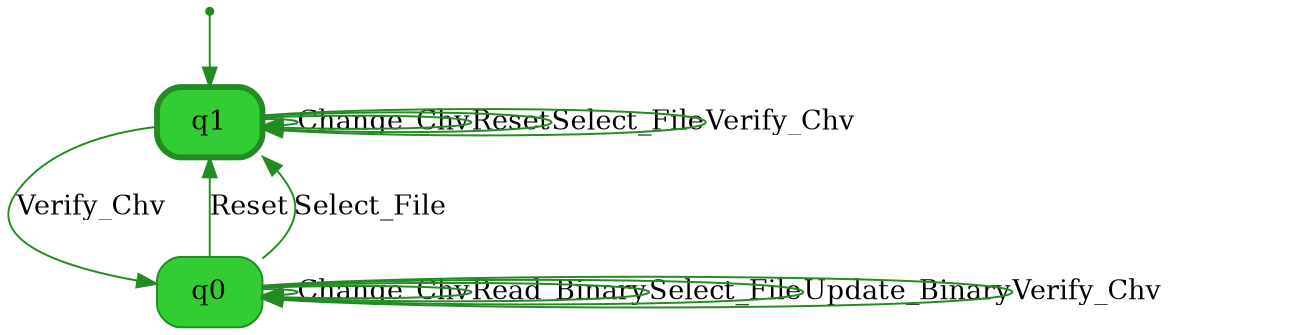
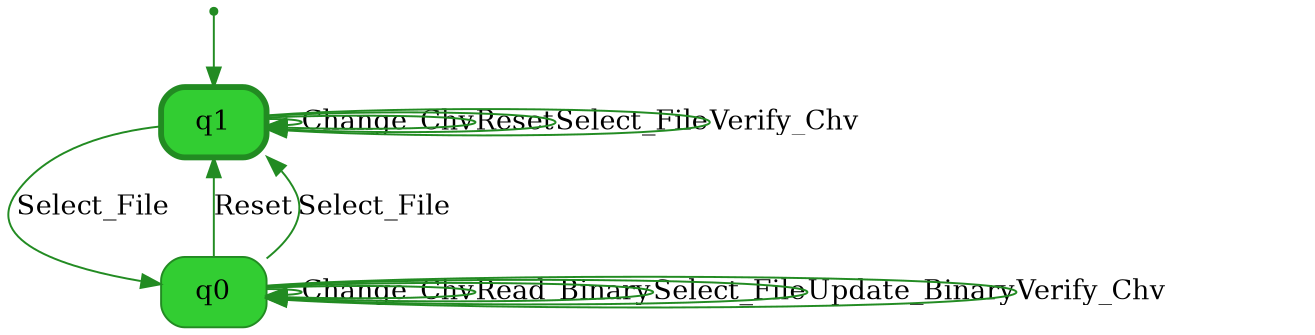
edge "q1" -> "q0": label "Verify_Chv" -> "Select_File"
